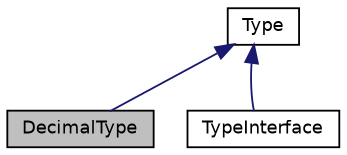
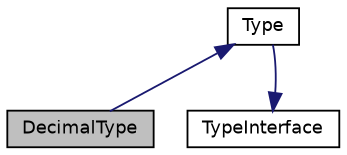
edge "TypeInterface" -> "Type": reversed
